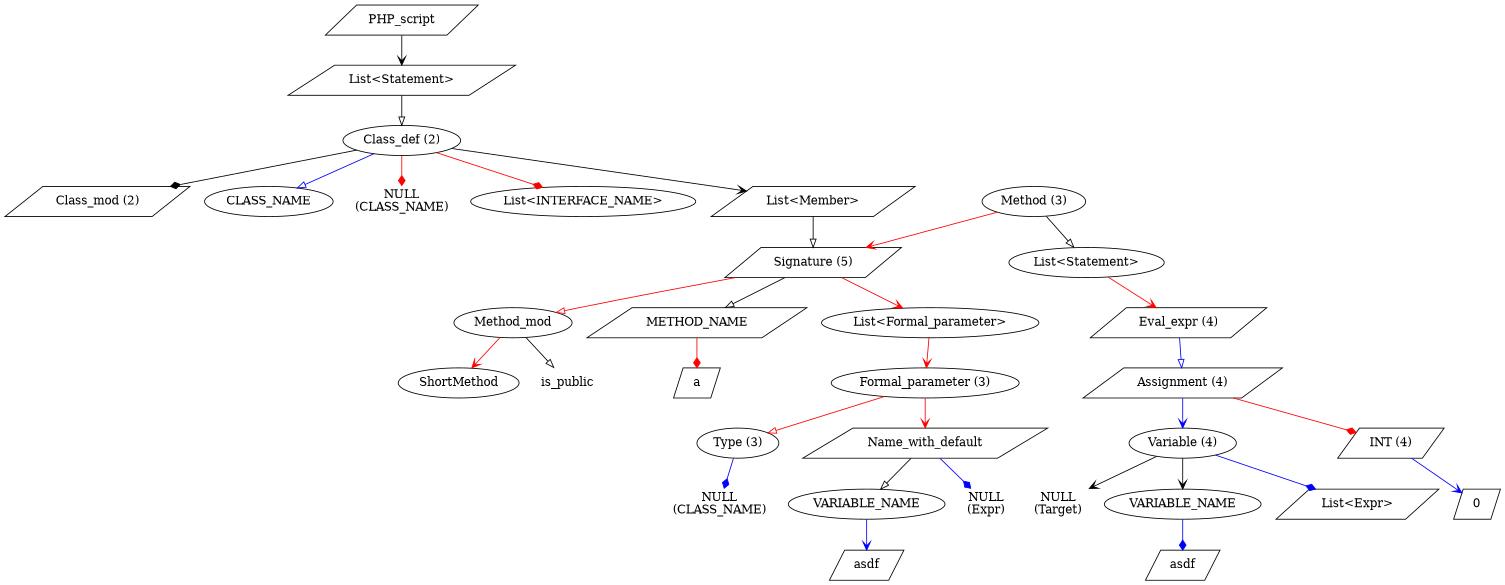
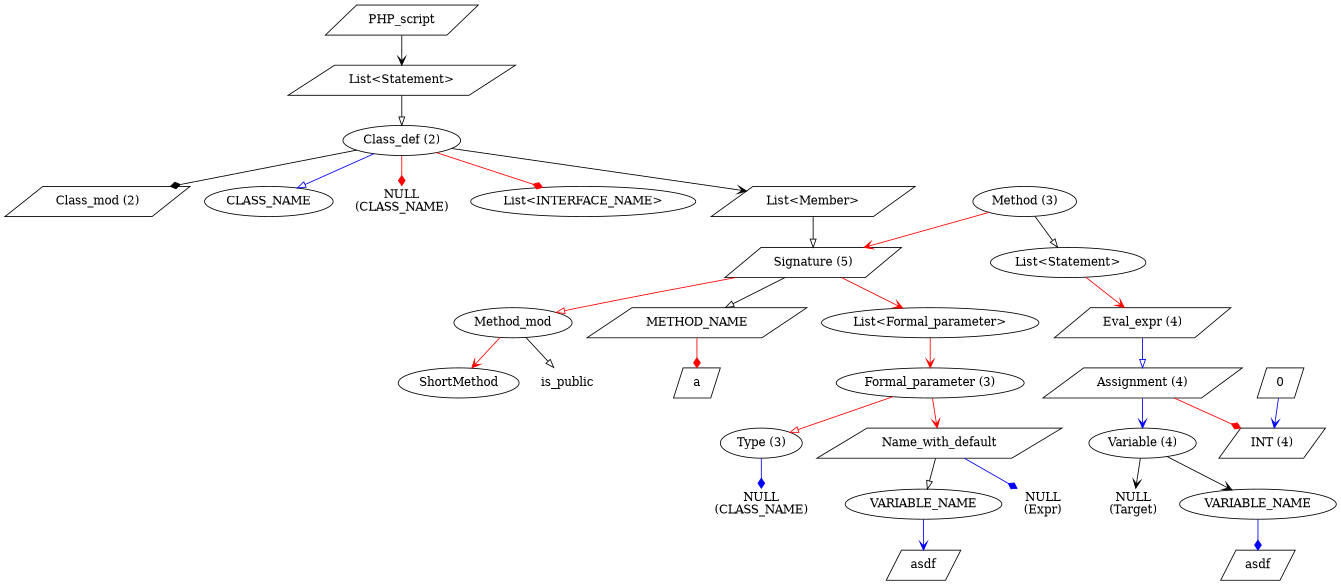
edge "INT (4)" -> "0": reversed
node "List<Expr>": removed
